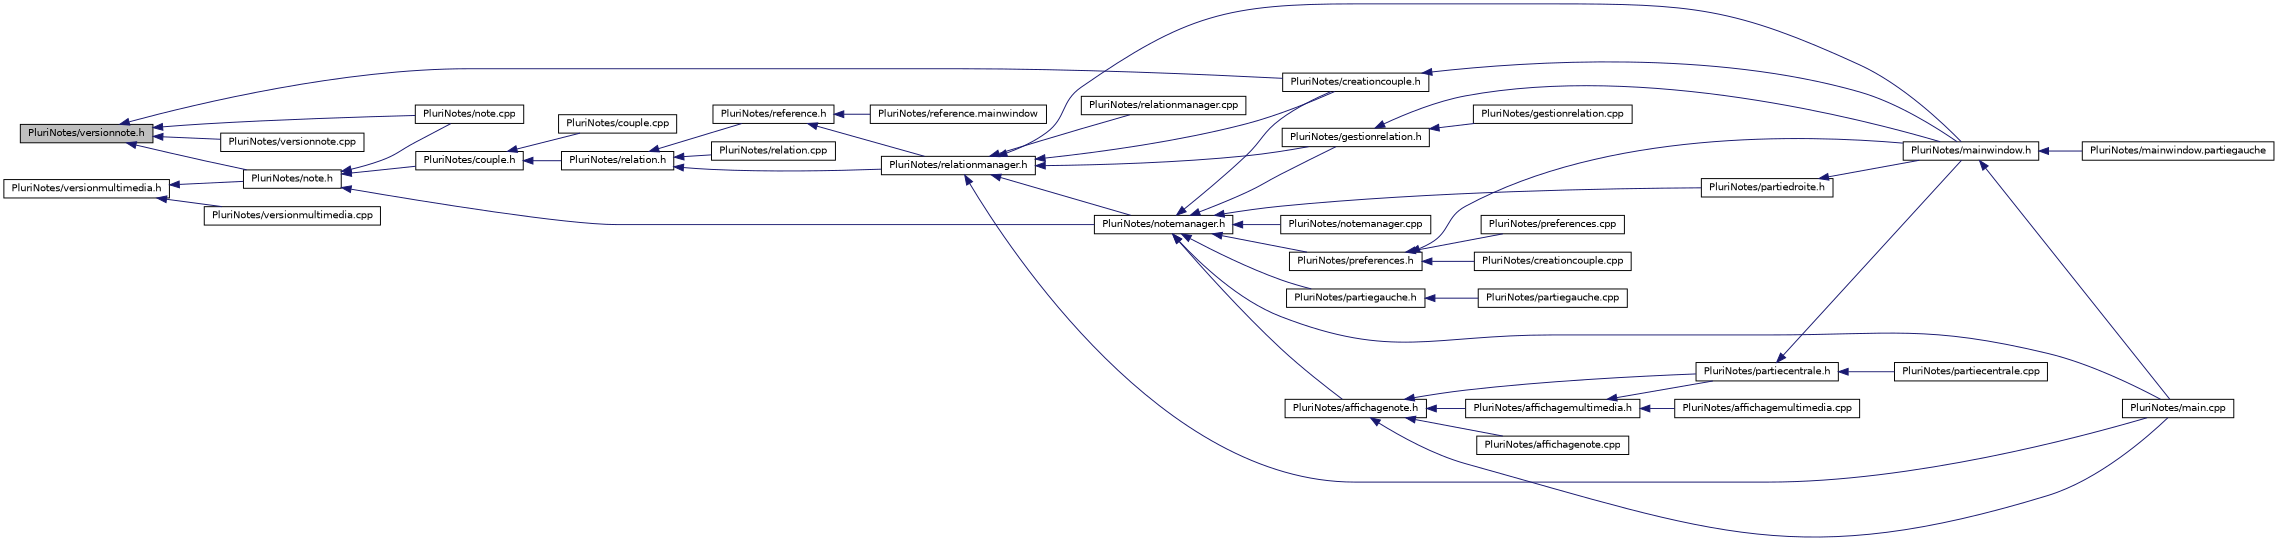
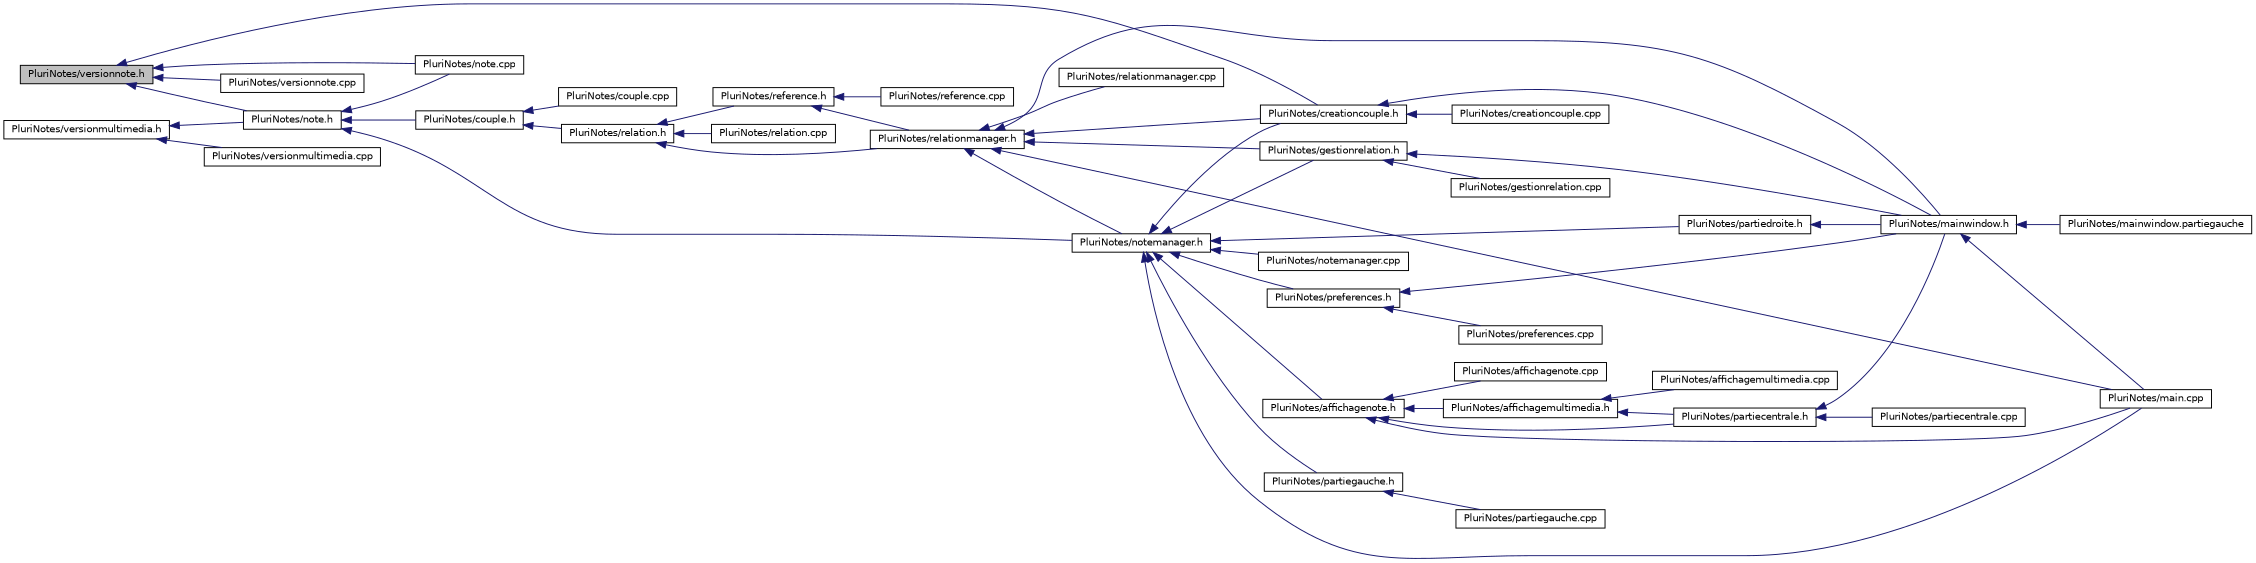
node "PluriNotes/reference.mainwindow": label "PluriNotes/reference.mainwindow" -> "PluriNotes/reference.cpp"
edge "PluriNotes/creationcouple.cpp" -> "PluriNotes/preferences.h": now "PluriNotes/creationcouple.cpp" -> "PluriNotes/creationcouple.h"
